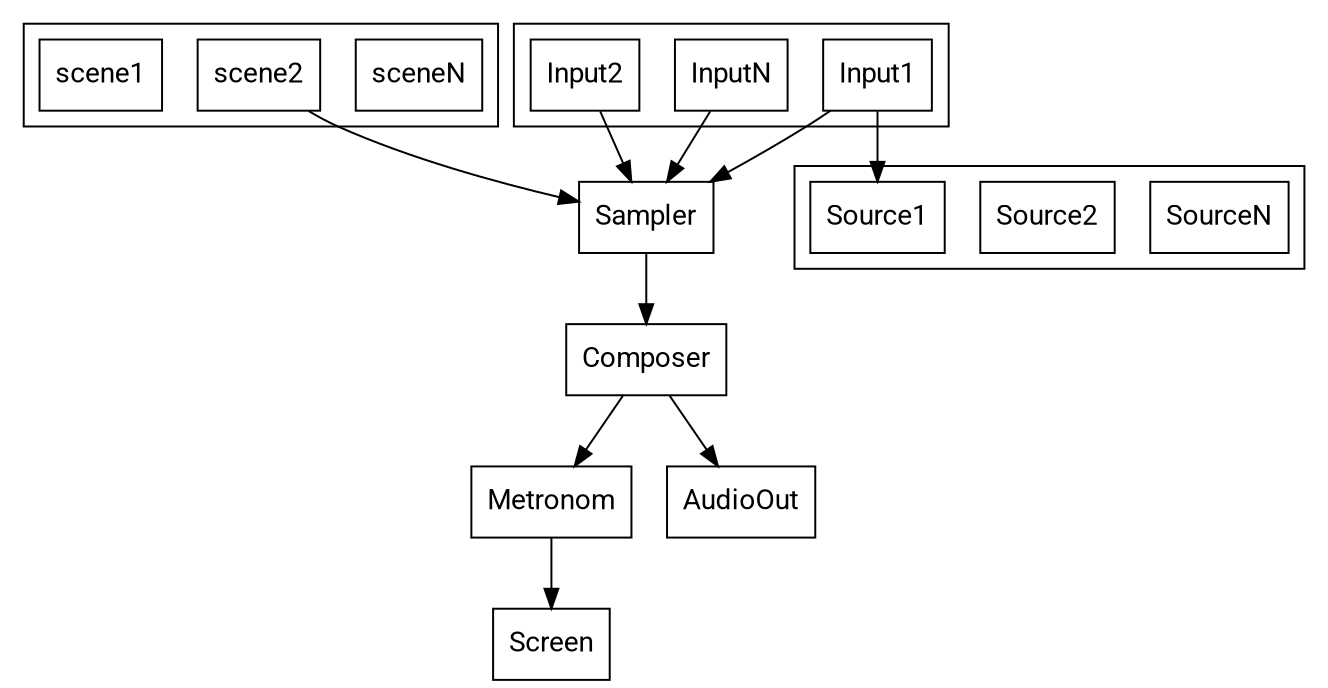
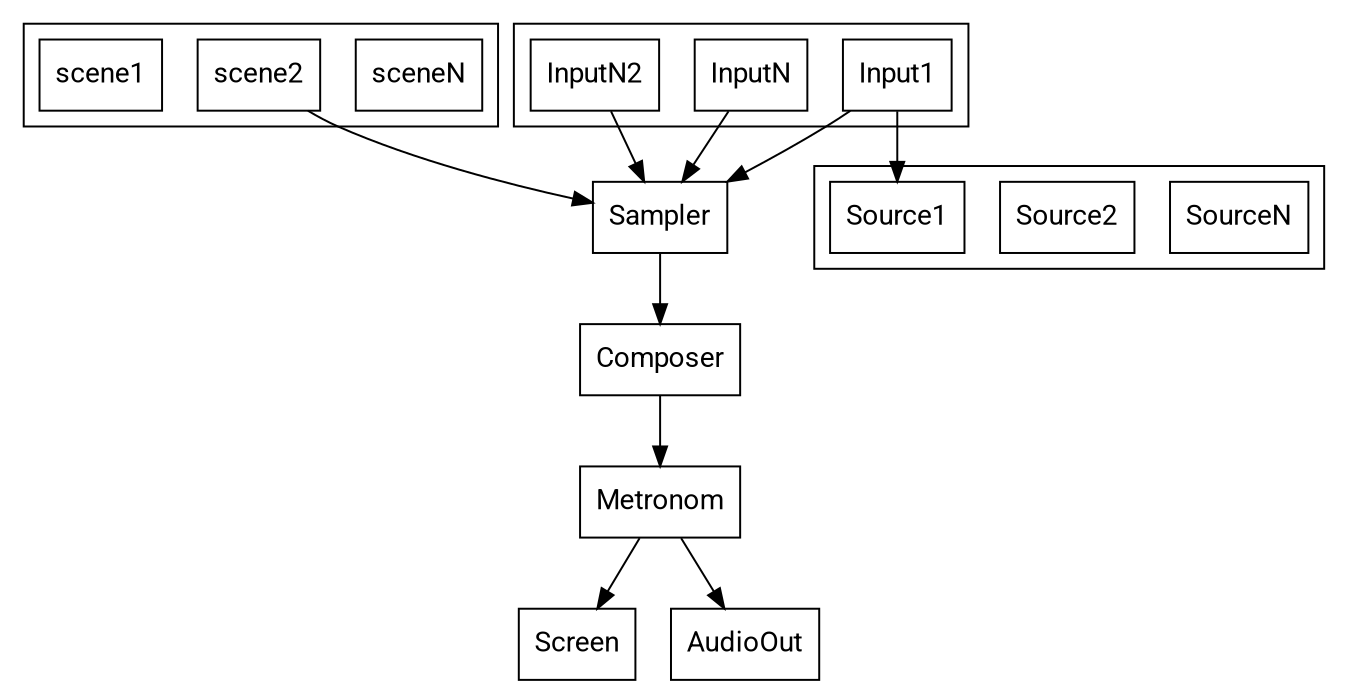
node "Input2": label "Input2" -> "InputN2"
edge "Composer" -> "AudioOut": now "Metronom" -> "AudioOut"
